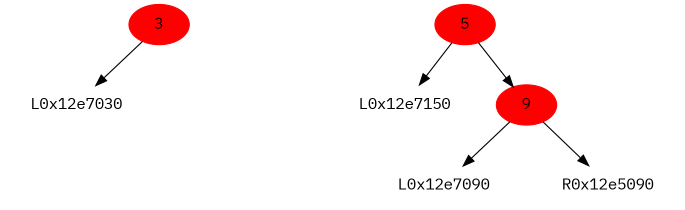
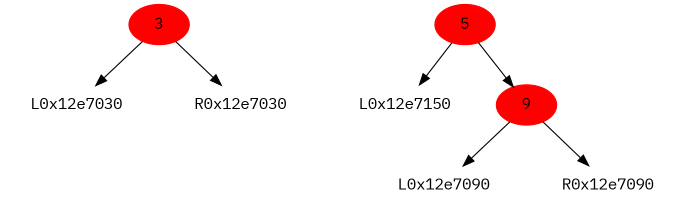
node "R0x12e7030": added
node "R0x12e5090": label "R0x12e5090" -> "R0x12e7090"
